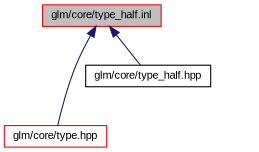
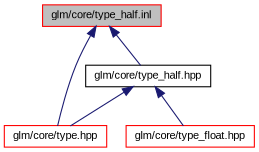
edge "glm/core/type.hpp" -> "glm/core/type_half.hpp": added
node "glm/core/type_float.hpp": added
